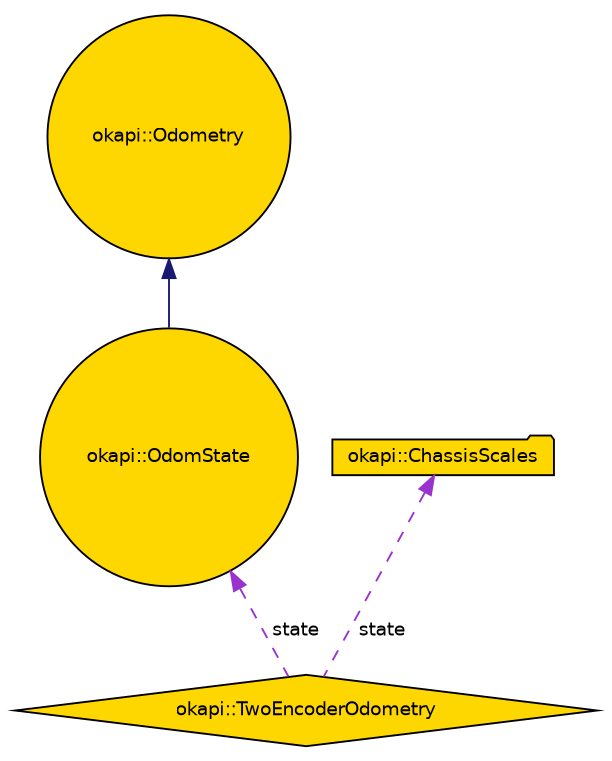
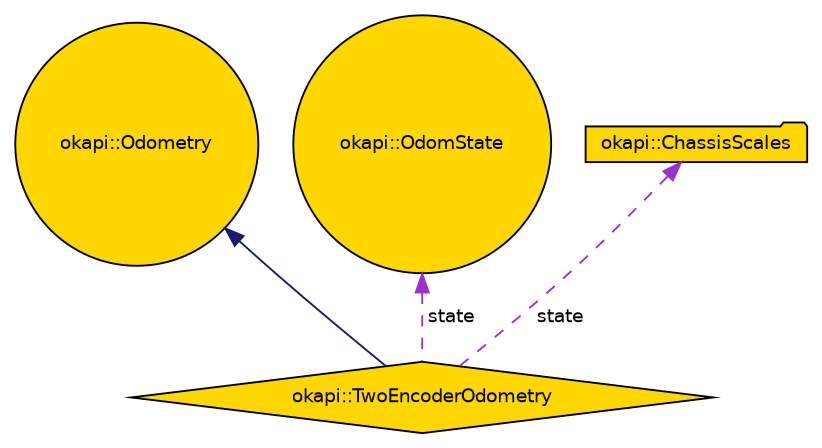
edge "okapi::OdomState" -> "okapi::Odometry": now "okapi::TwoEncoderOdometry" -> "okapi::Odometry"
